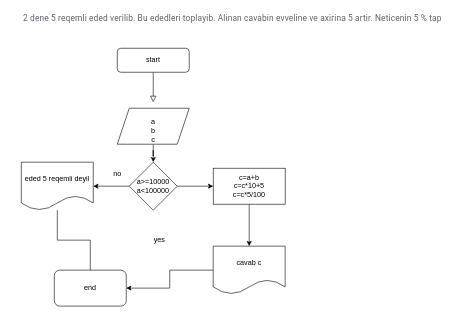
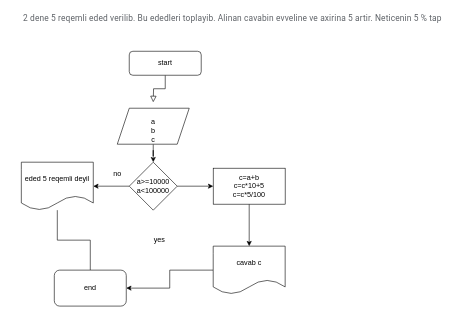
node "start": moved (153, 60) -> (165, 63)
